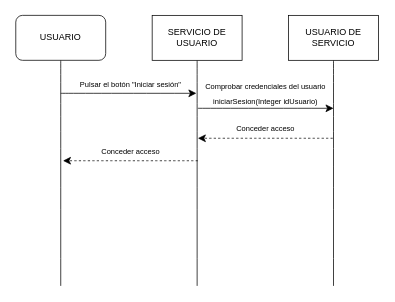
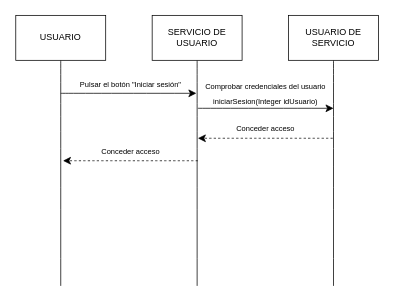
node "USUARIO": shape rounded rectangle -> rectangle
